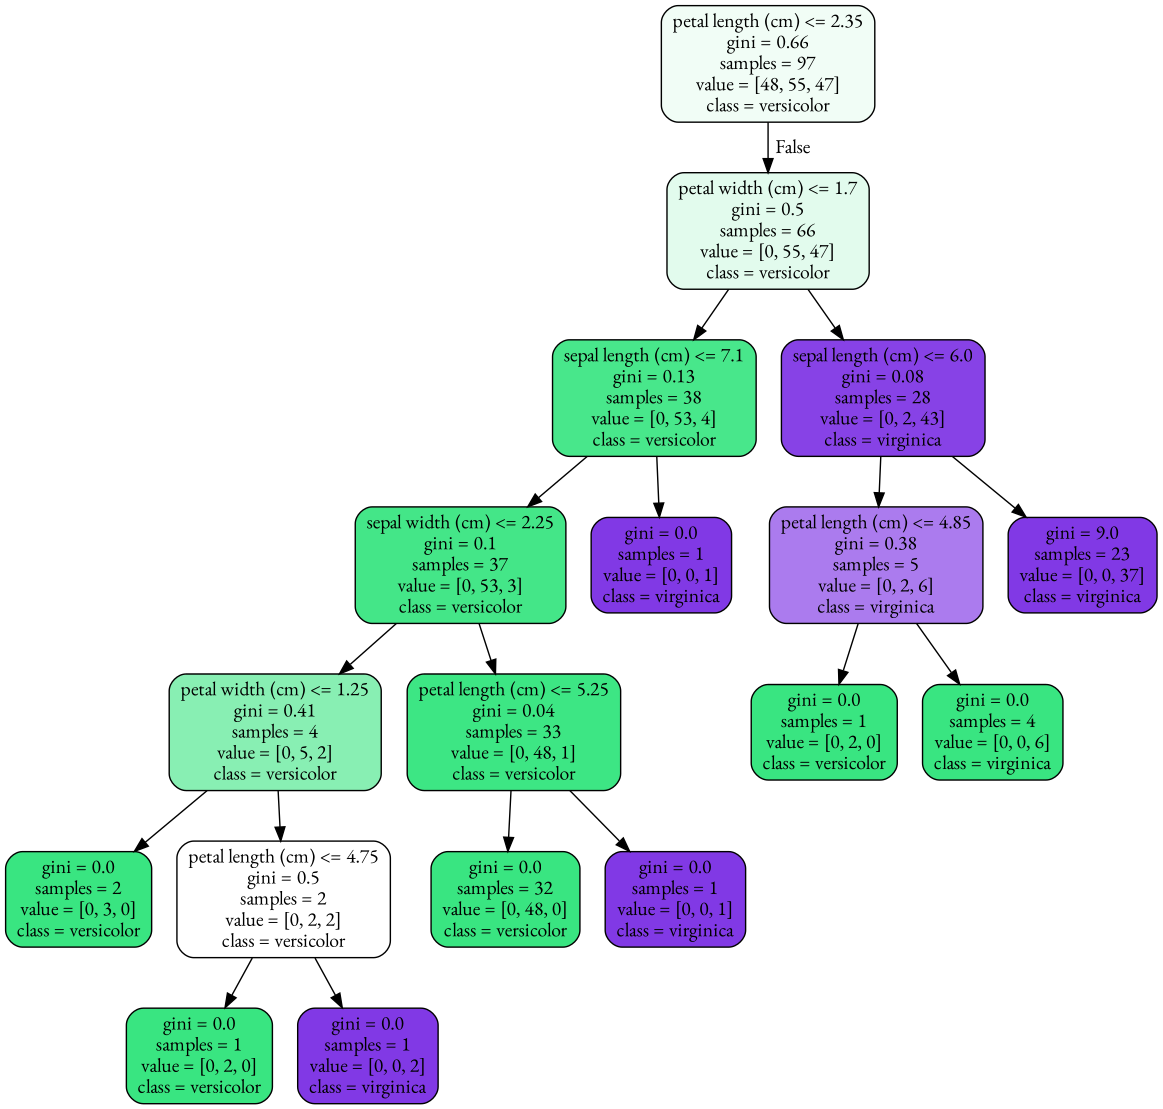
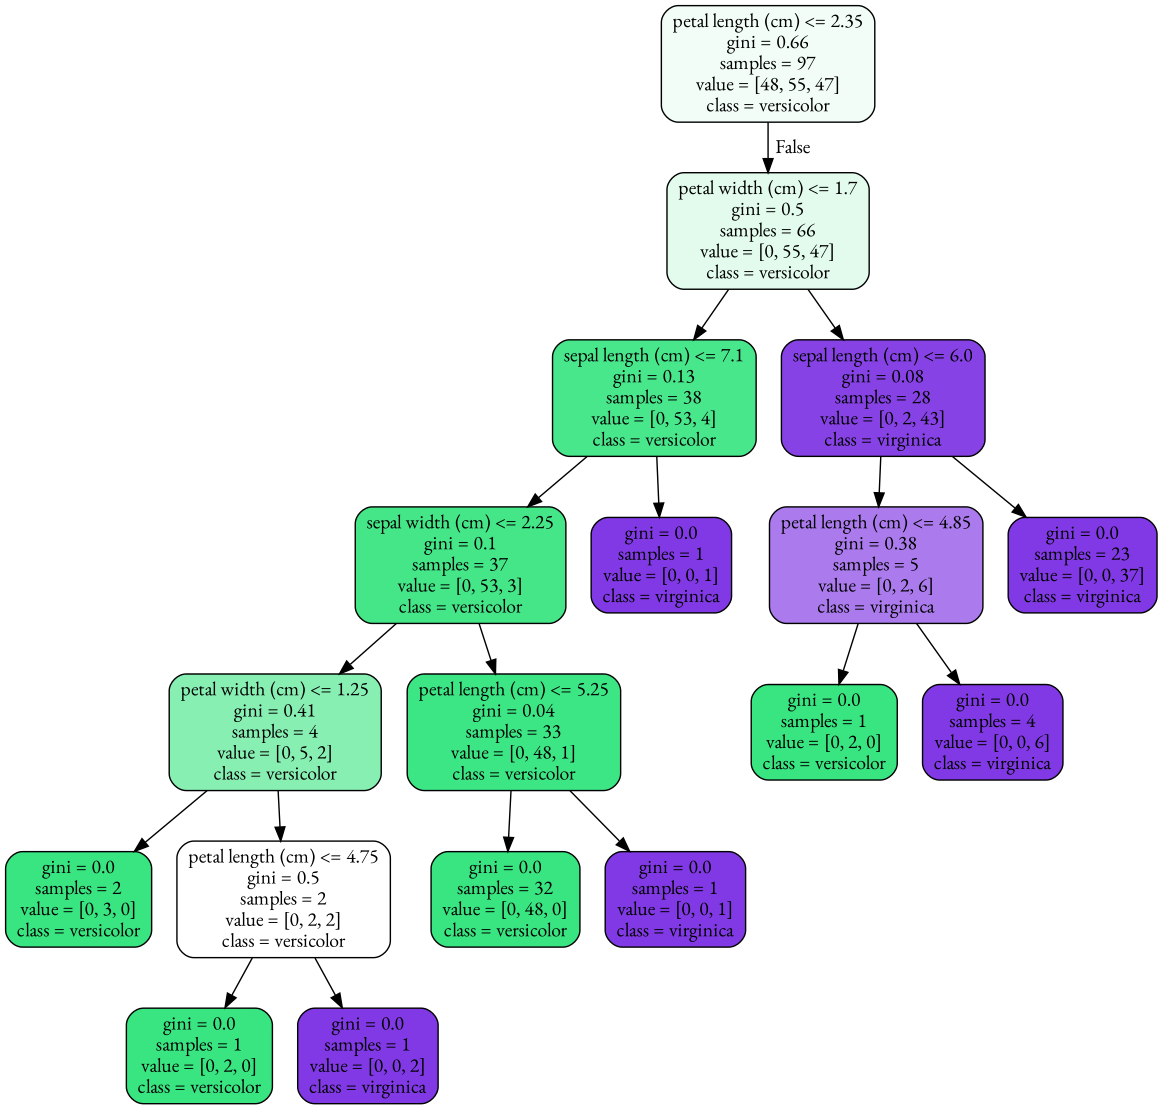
node "gini = 9.0 samples = 23 value = [0, 0, 37] class = virginica": label "gini = 9.0 samples = 23 value = [0, 0, 37] class = virginica" -> "gini = 0.0 samples = 23 value = [0, 0, 37] class = virginica"
node "gini = 0.0 samples = 4 value = [0, 0, 6] class = virginica": fillcolor #39e581 -> #8139e5
